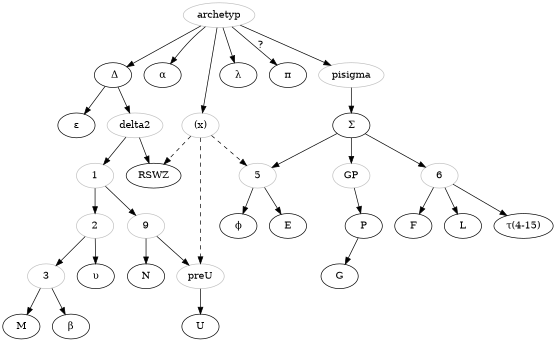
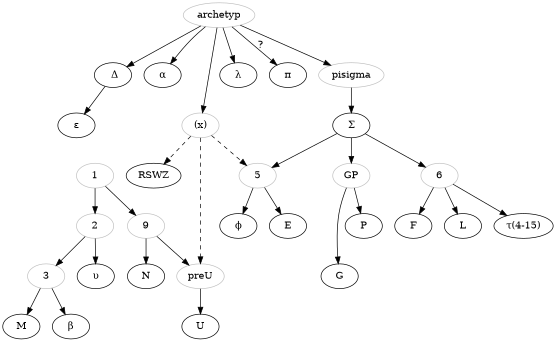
node "delta2": removed
edge "P" -> "G": now "GP" -> "G"
